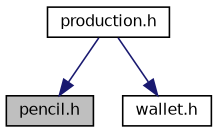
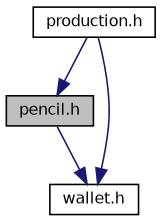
edge "pencil.h" -> "wallet.h": added
